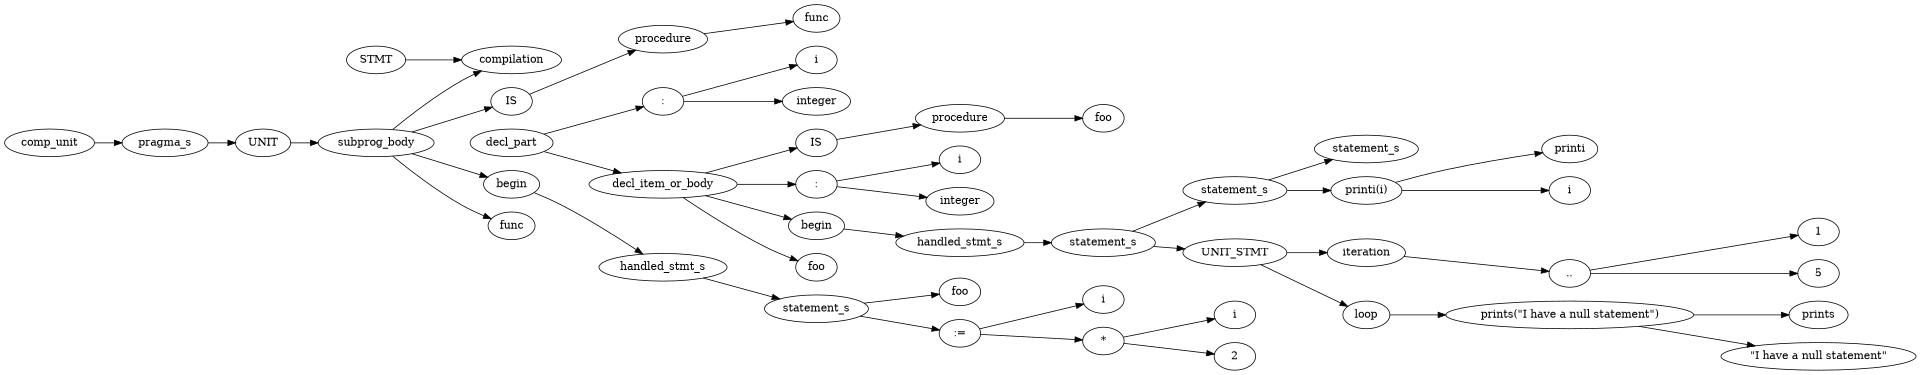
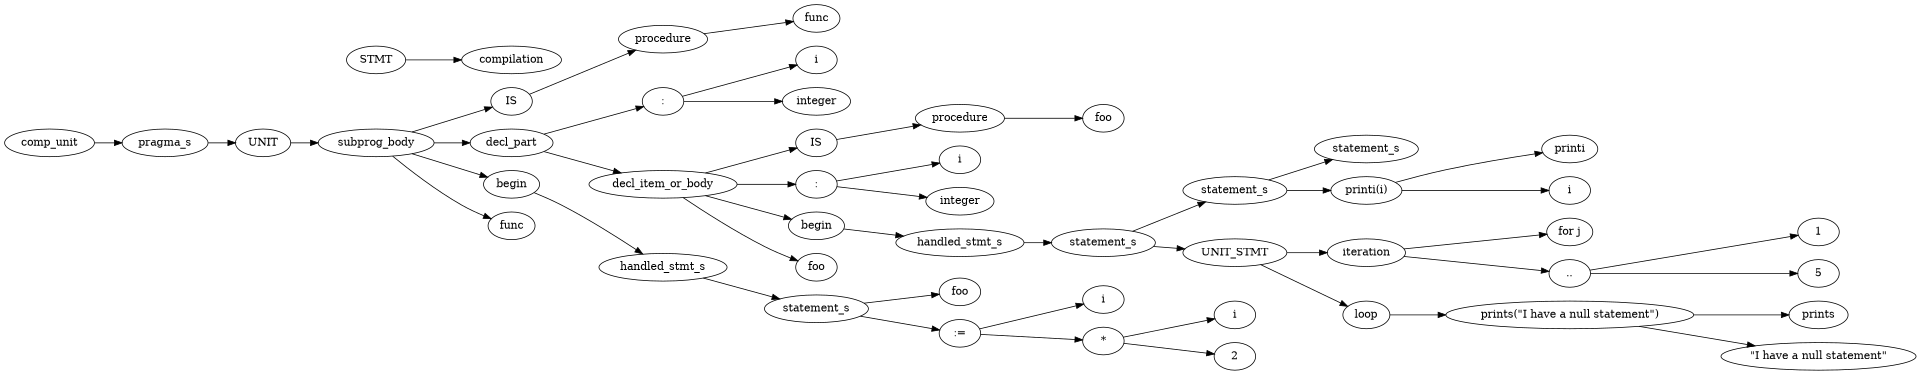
edge "subprog_body" -> "compilation": now "subprog_body" -> "decl_part"
node "for j": added
